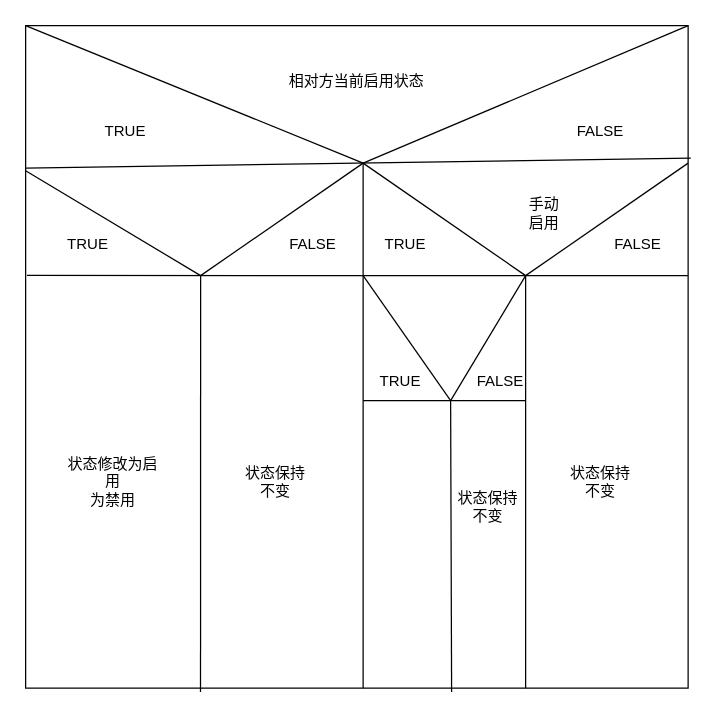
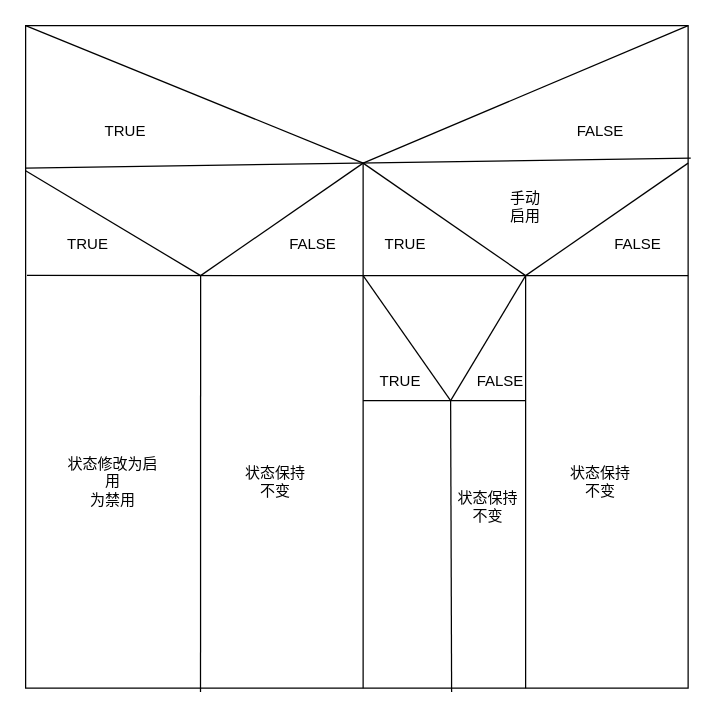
node "相对方当前启用状态": removed
node "手动 启用": moved (544, 213) -> (526, 207)
